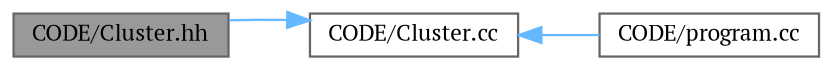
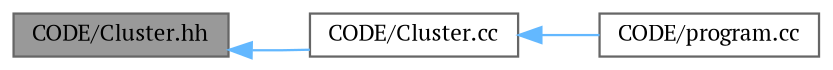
edge "CODE/Cluster.hh" -> "CODE/Cluster.cc": reversed
